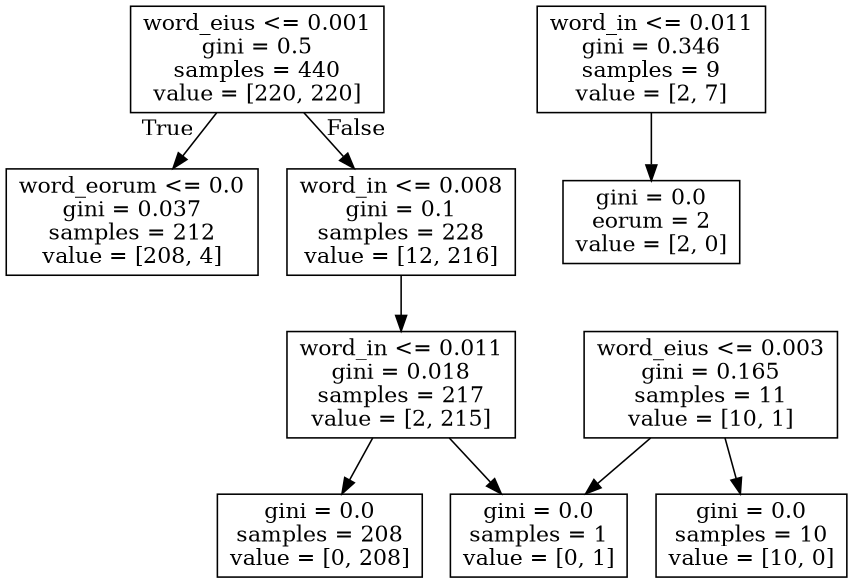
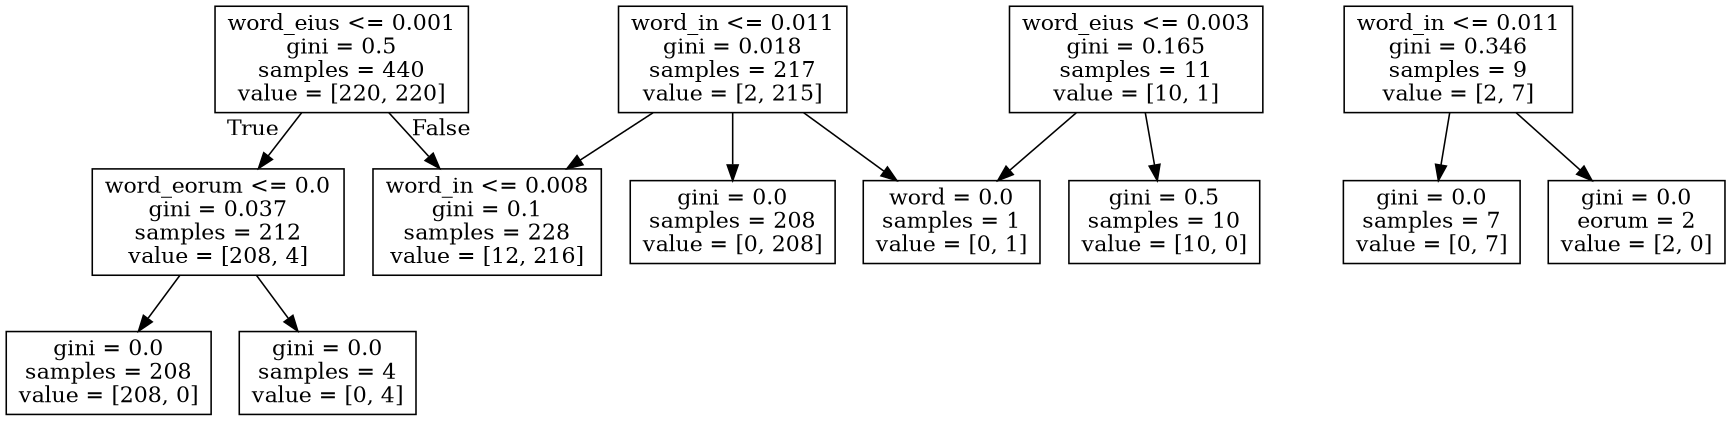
node "gini = 0.0 samples = 7 value = [0, 7]": added
edge "word_in <= 0.008 gini = 0.1 samples = 228 value = [12, 216]" -> "word_in <= 0.011 gini = 0.018 samples = 217 value = [2, 215]": reversed
node "gini = 0.0 samples = 208 value = [208, 0]": added
node "gini = 0.0 samples = 4 value = [0, 4]": added
node "gini = 0.0 samples = 1 value = [0, 1]": label "gini = 0.0 samples = 1 value = [0, 1]" -> "word = 0.0 samples = 1 value = [0, 1]"
node "gini = 0.0 samples = 10 value = [10, 0]": label "gini = 0.0 samples = 10 value = [10, 0]" -> "gini = 0.5 samples = 10 value = [10, 0]"
